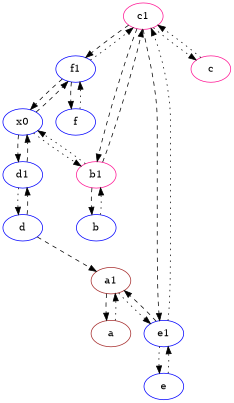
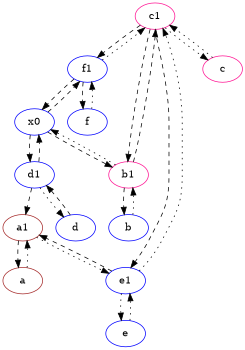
edge "x0" -> "b1": style dotted -> dashed
edge "d" -> "a1": now "d1" -> "a1"
